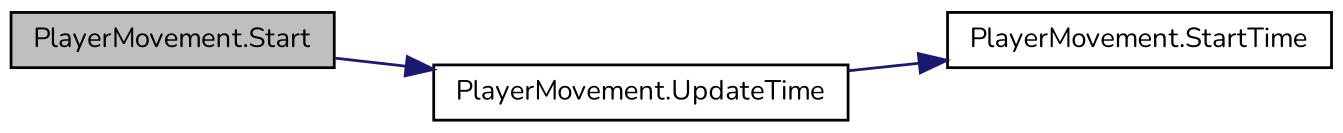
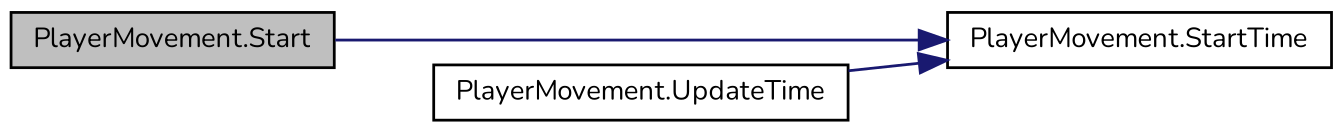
edge "PlayerMovement.Start" -> "PlayerMovement.UpdateTime": now "PlayerMovement.Start" -> "PlayerMovement.StartTime"
